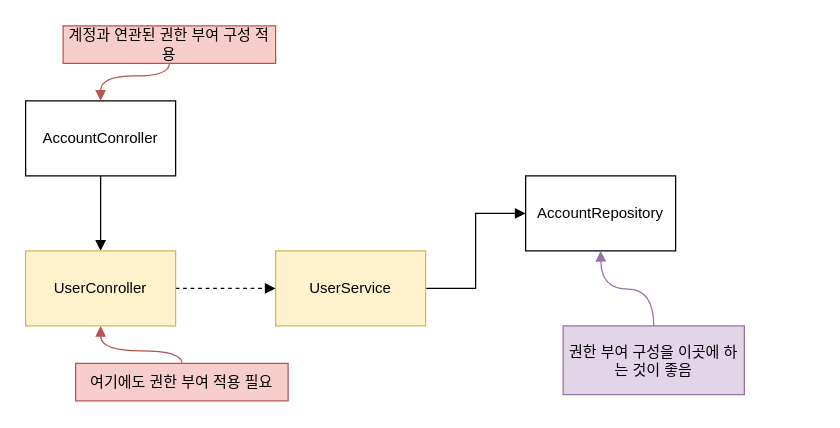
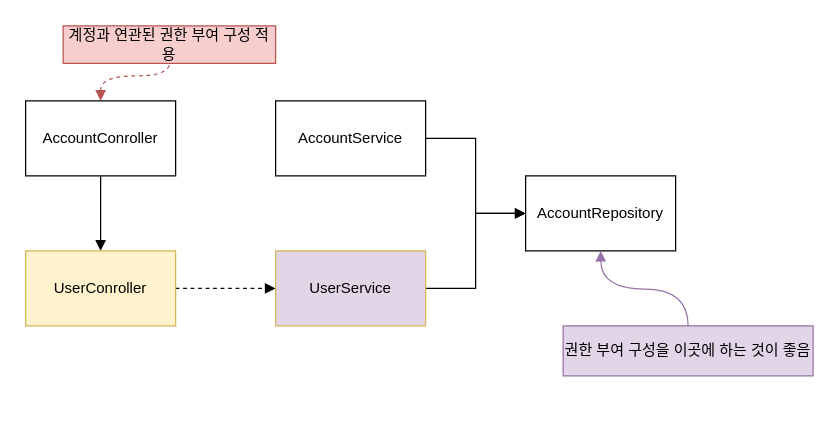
edge "계정과 연관된 권한 부여 구성 적용" -> "AccountConroller": style solid -> dashed
node "AccountService": added
edge "AccountService" -> "AccountRepository": added
node "UserService": fillcolor #fff2cc -> #e1d5e7
edge "여기에도 권한 부여 적용 필요" -> "UserConroller": removed
node "권한 부여 구성을 이곳에 하는 것이 좋음": size 181x69 -> 250x50
node "여기에도 권한 부여 적용 필요": removed
